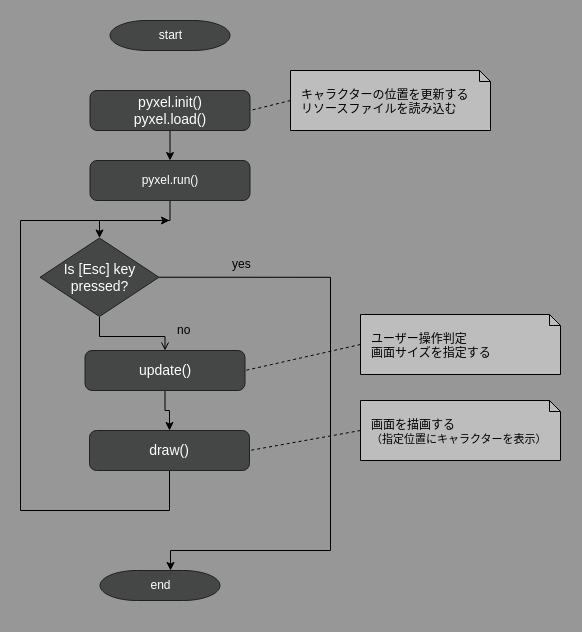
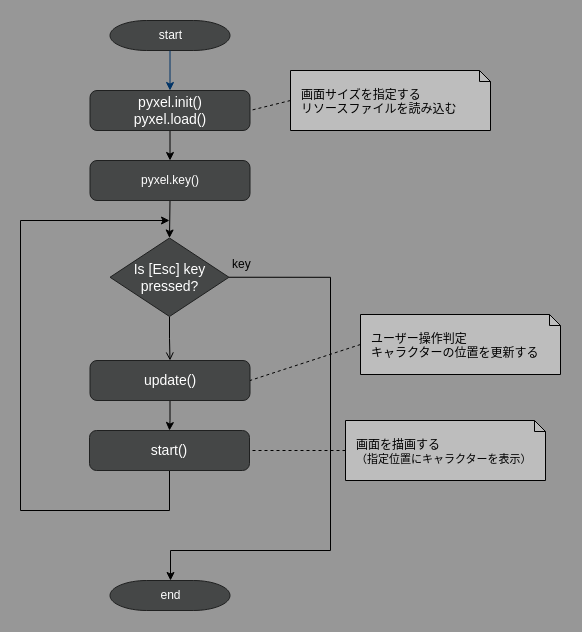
edge "start" -> "pyxel.init() pyxel.load()": added
node "キャラクターの位置を更新する リソースファイルを読み込む": label "キャラクターの位置を更新する リソースファイルを読み込む" -> "画面サイズを指定する リソースファイルを読み込む"
node "pyxel.run()": label "pyxel.run()" -> "pyxel.key()"
node "yes": label "yes" -> "key"
node "Is [Esc] key pressed?": moved (100, 277) -> (170, 277)
node "no": removed
node "ユーザー操作判定 画面サイズを指定する": label "ユーザー操作判定 画面サイズを指定する" -> "ユーザー操作判定 キャラクターの位置を更新する"
node "update()": moved (165, 371) -> (170, 381)
node "画面を描画する （指定位置にキャラクターを表示）": moved (461, 431) -> (446, 451)
node "draw()": label "draw()" -> "start()"
node "end": moved (160, 586) -> (170, 596)
